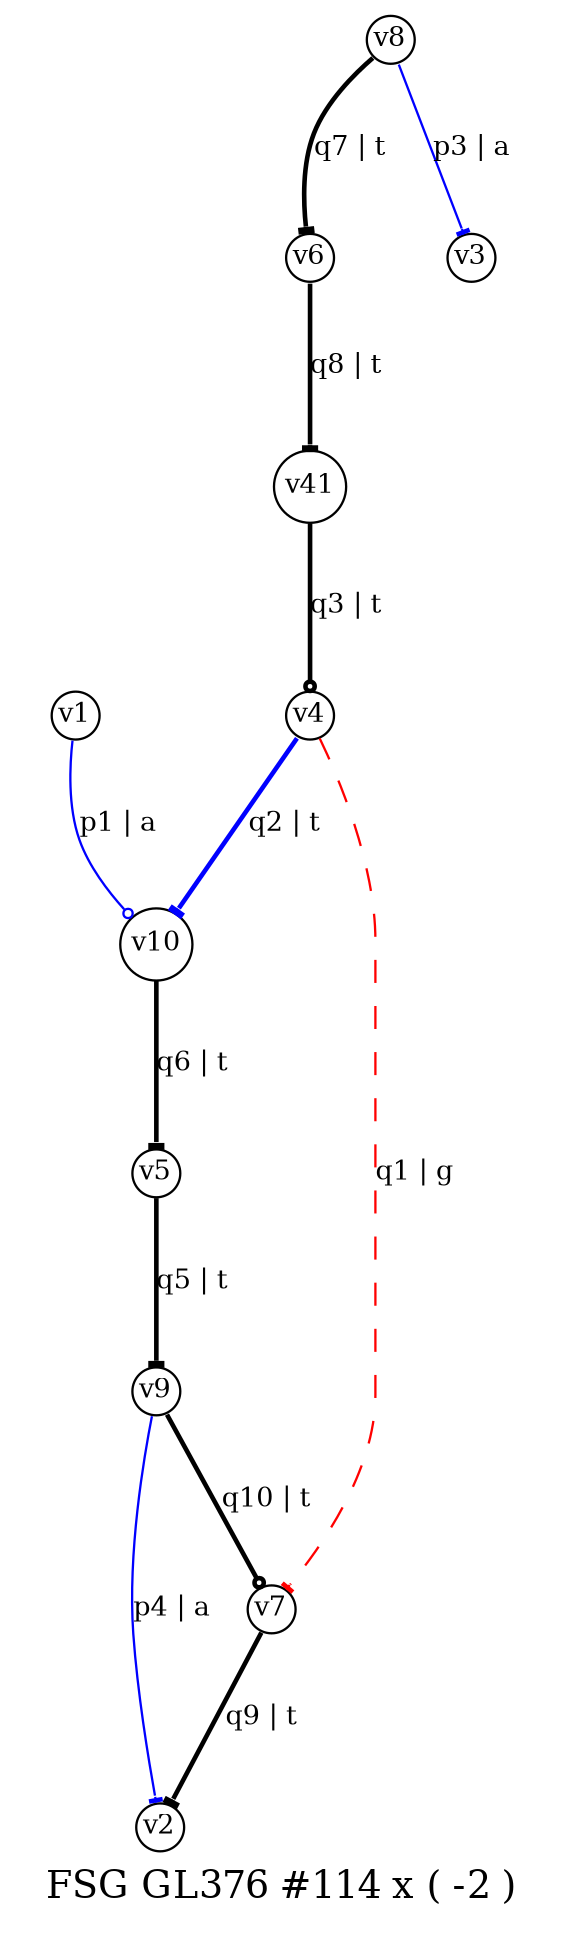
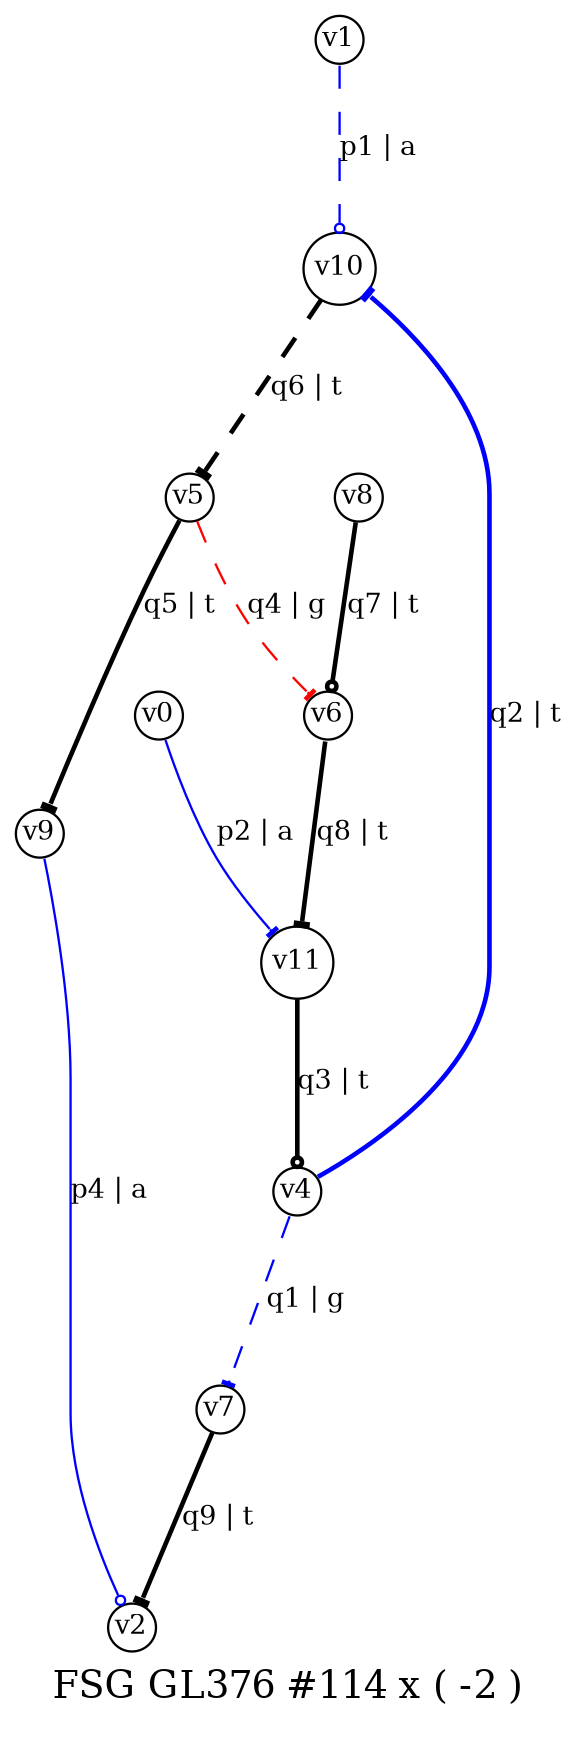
edge "v8" -> "v6": arrowhead tee -> odot
node "v3": removed
node "v41": label "v41" -> "v11"
edge "v5" -> "v6": added, label "q4 | g"
node "v0": added
edge "v1" -> "v10": style solid -> dashed
edge "v10" -> "v5": style solid -> dashed
edge "v4" -> "v7": color red -> blue
edge "v9" -> "v7": removed, label "q10 | t"
edge "v9" -> "v2": arrowhead tee -> odot
